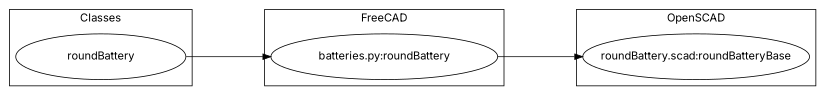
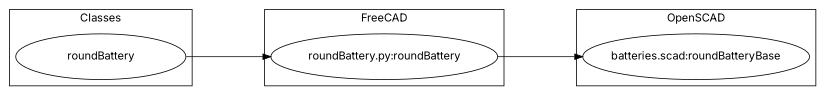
node "batteries.py:roundBattery": label "batteries.py:roundBattery" -> "roundBattery.py:roundBattery"
node "roundBattery.scad:roundBatteryBase": label "roundBattery.scad:roundBatteryBase" -> "batteries.scad:roundBatteryBase"
